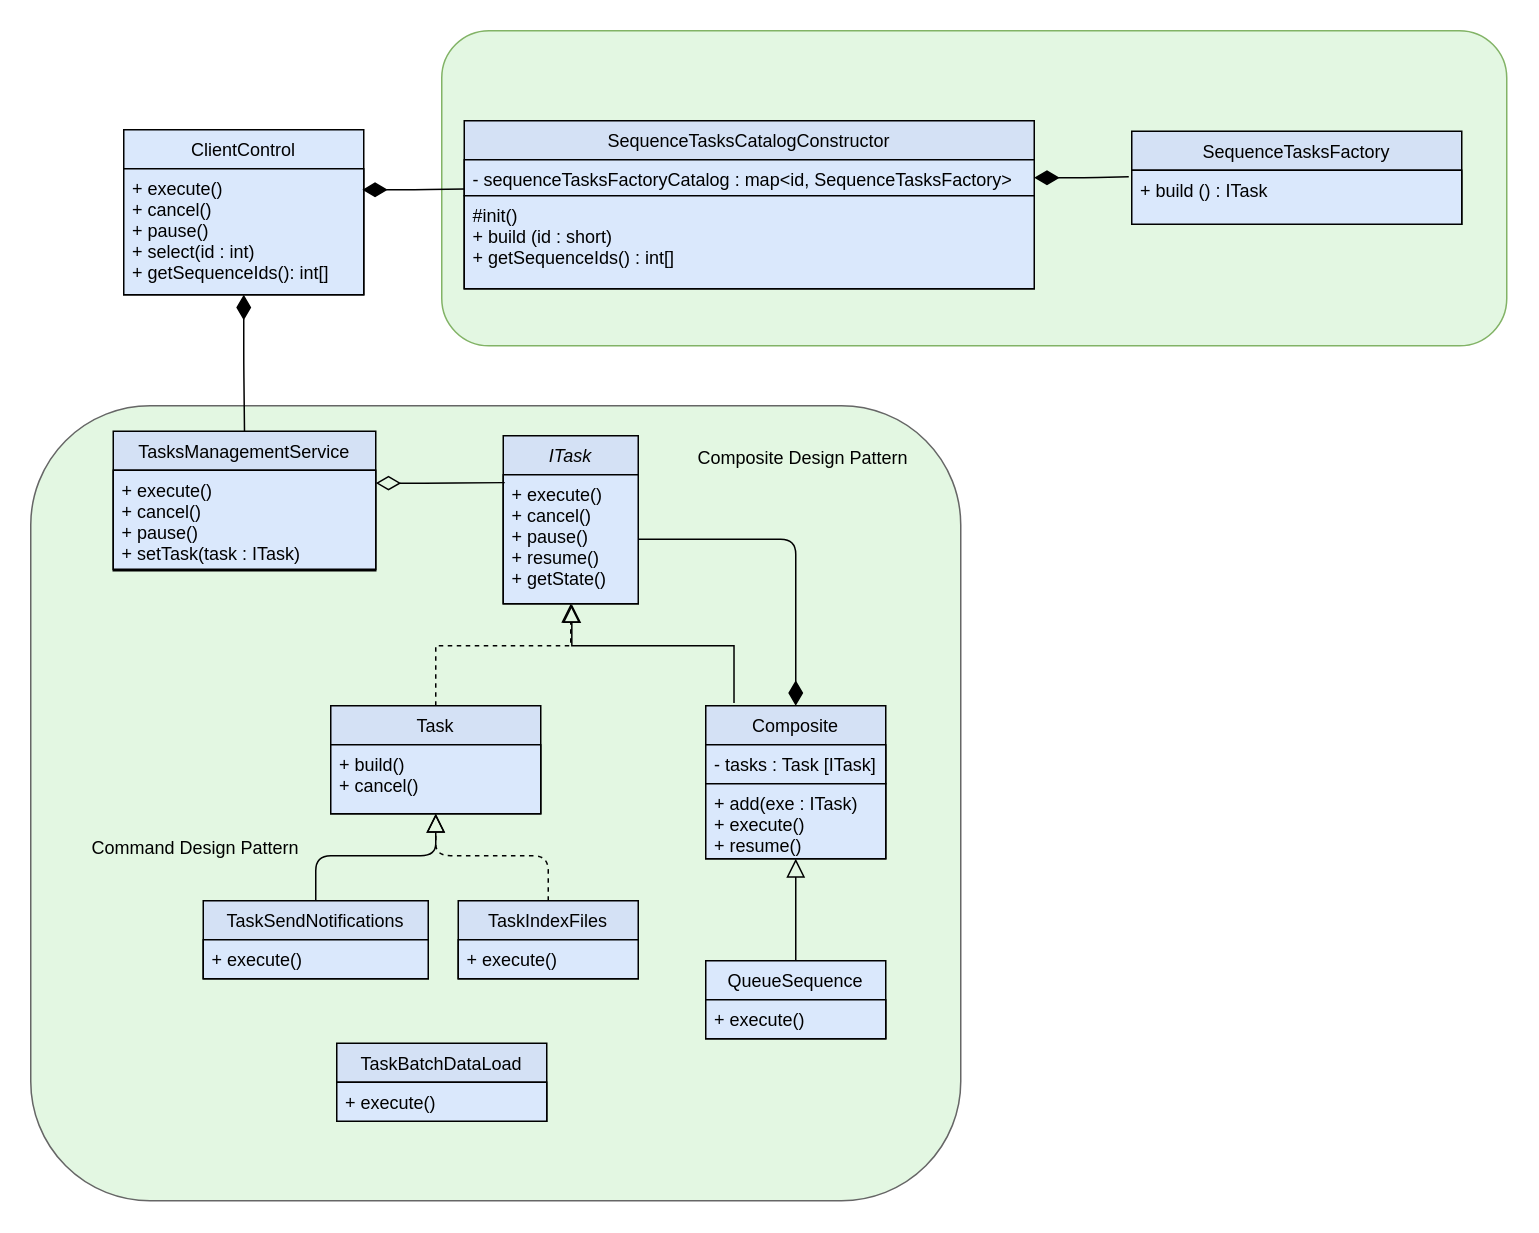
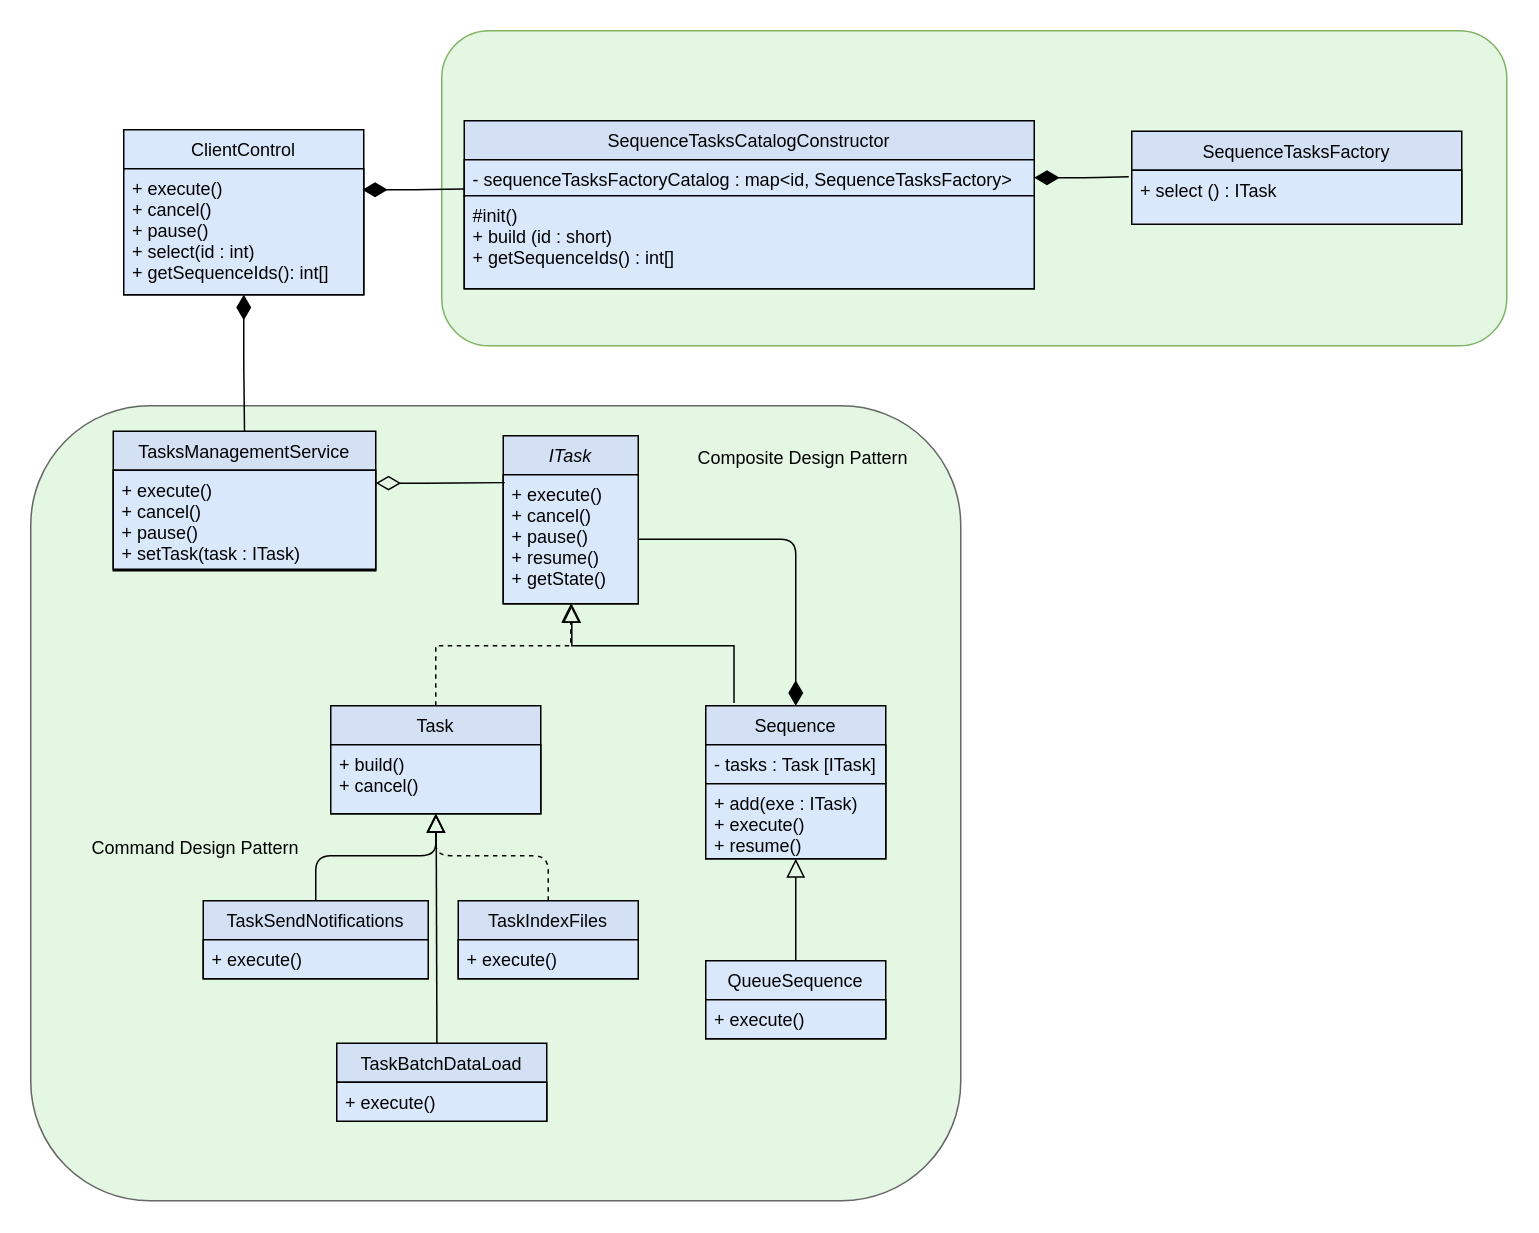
node "+ build () : ITask": label "+ build () : ITask" -> "+ select () : ITask"
node "Composite": label "Composite" -> "Sequence"
edge "TaskBatchDataLoad" -> "+ build() + cancel()": added
